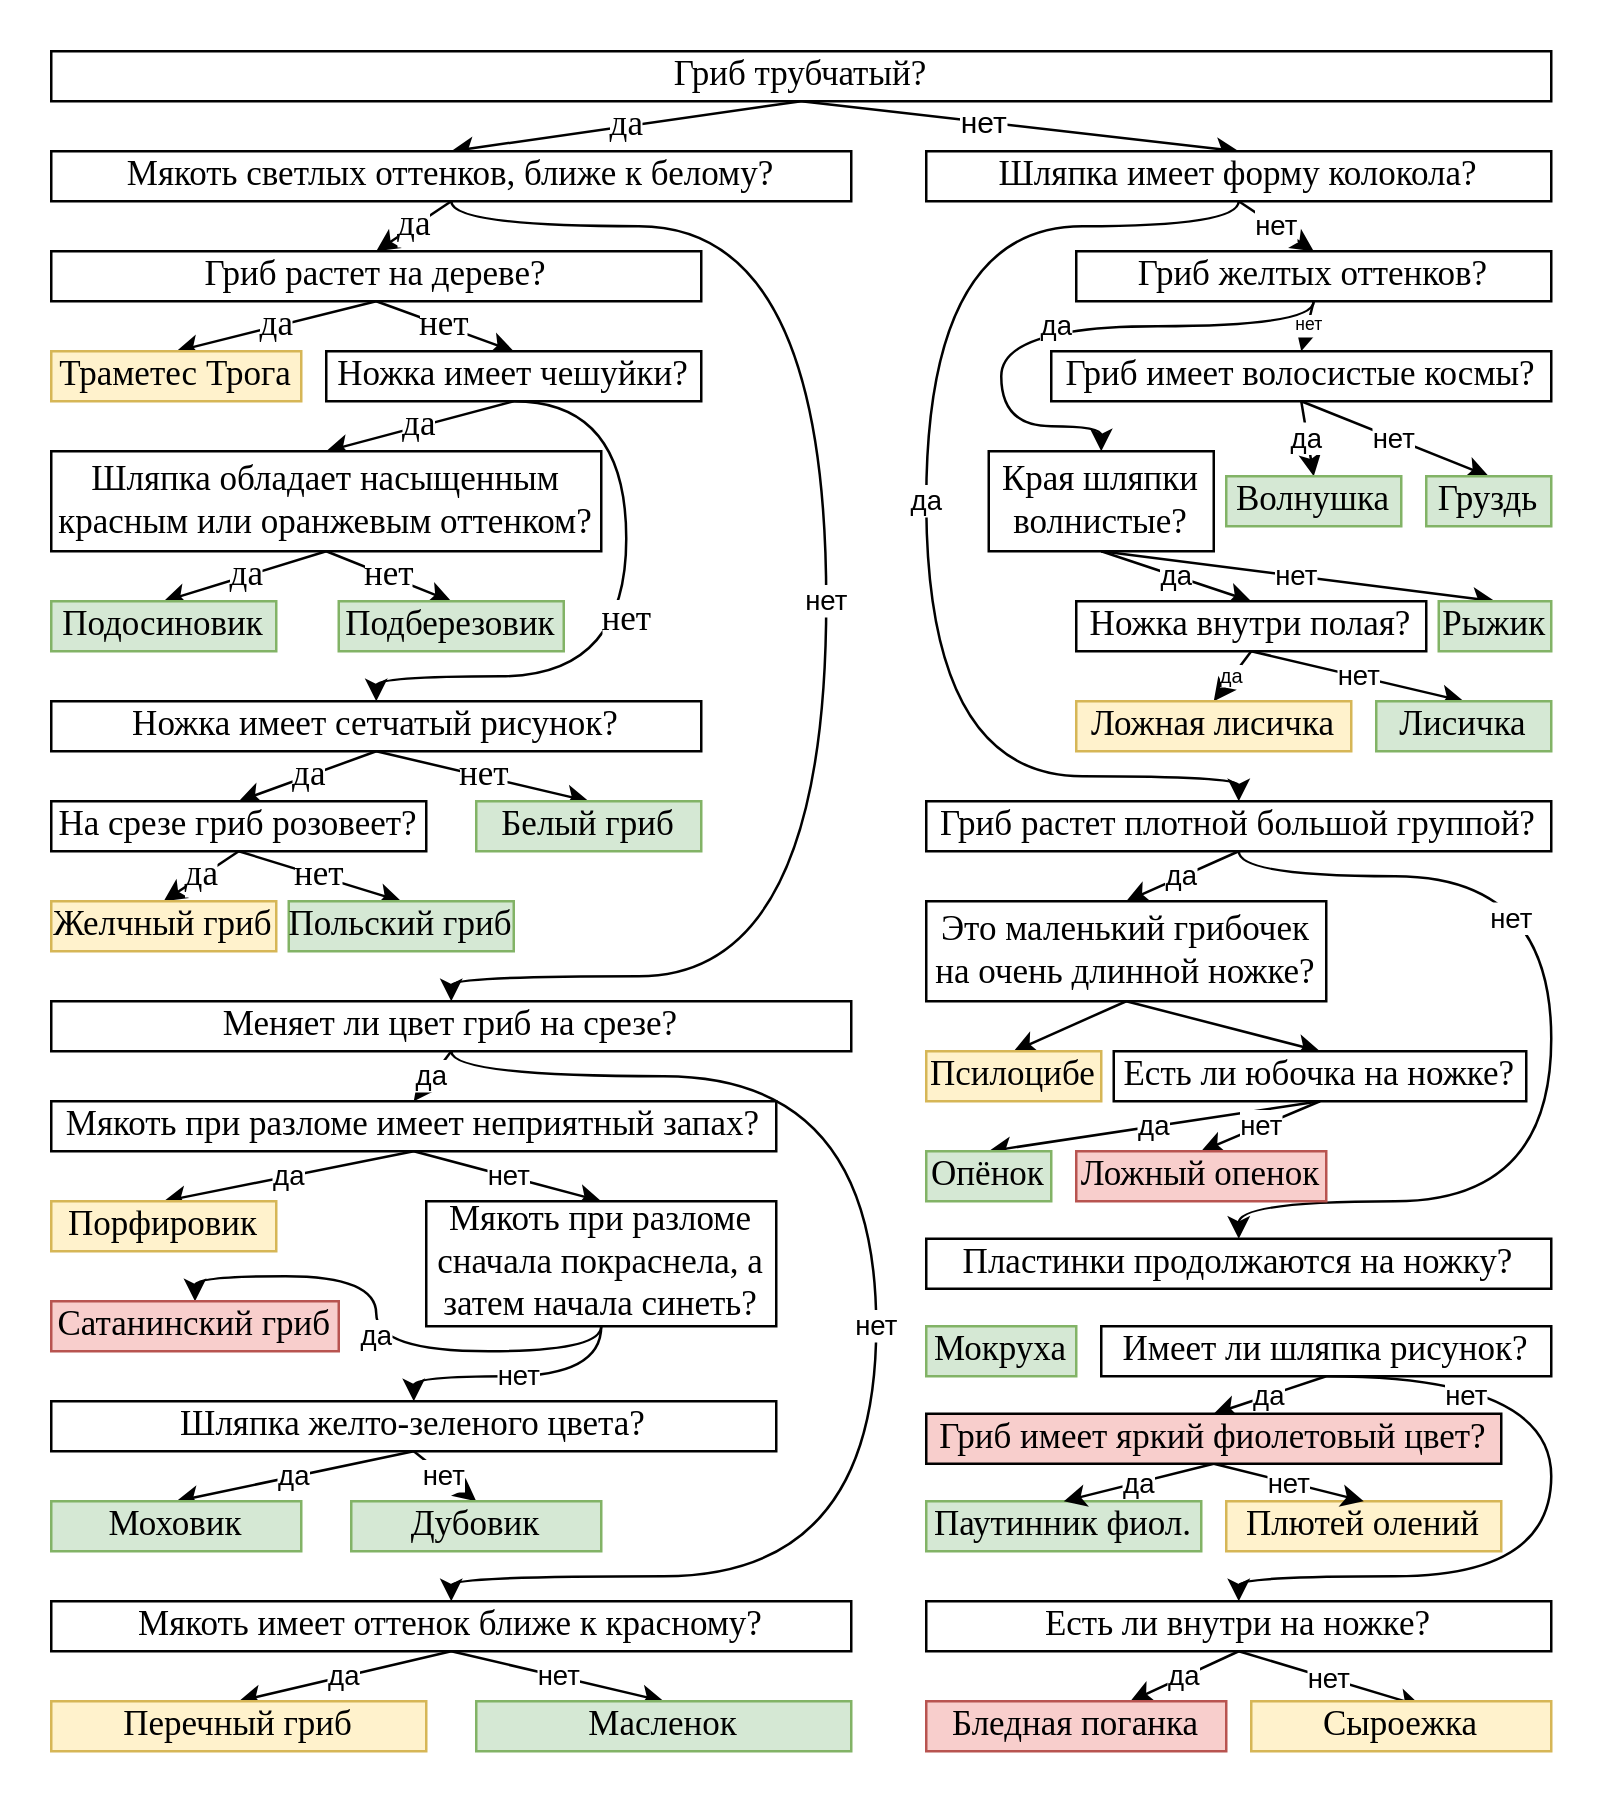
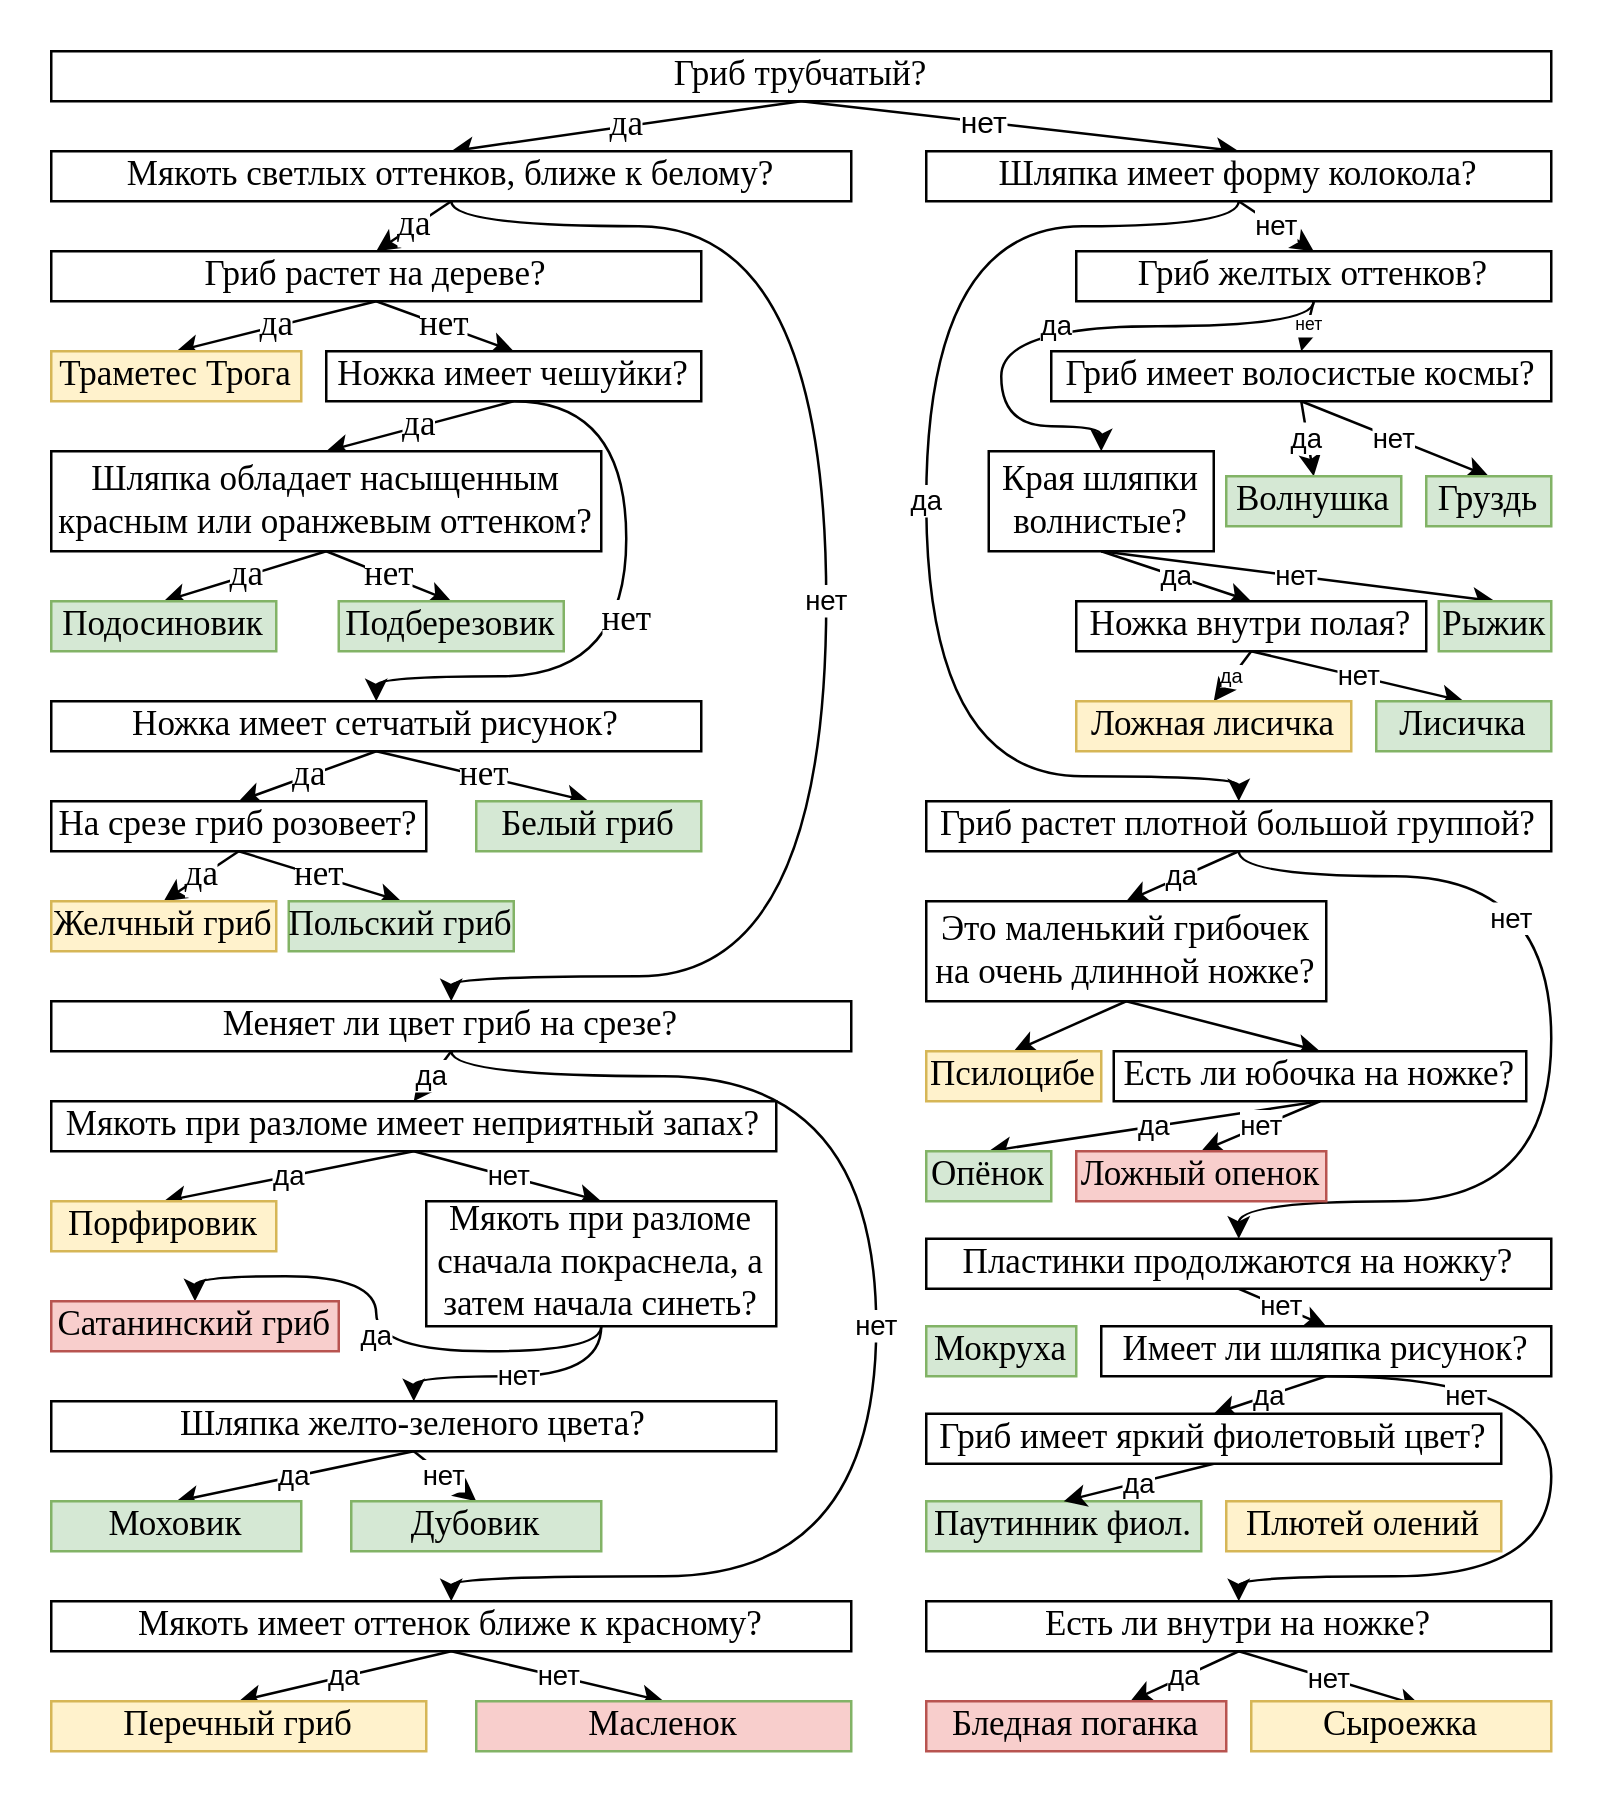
edge "Пластинки продолжаются на ножку?" -> "Имеет ли шляпка рисунок?": added, label "нет"
node "Гриб имеет яркий фиолетовый цвет?": fillcolor #f8cecc -> #ffffff
edge "Гриб имеет яркий фиолетовый цвет?" -> "Плютей олений": removed, label "нет"
node "Масленок": fillcolor #d5e8d4 -> #f8cecc
